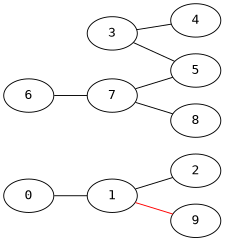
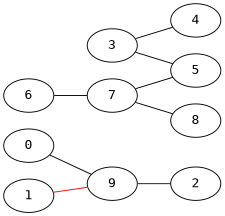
edge "2" -- "1": now "2" -- "9"
edge "0" -- "1": now "0" -- "9"
